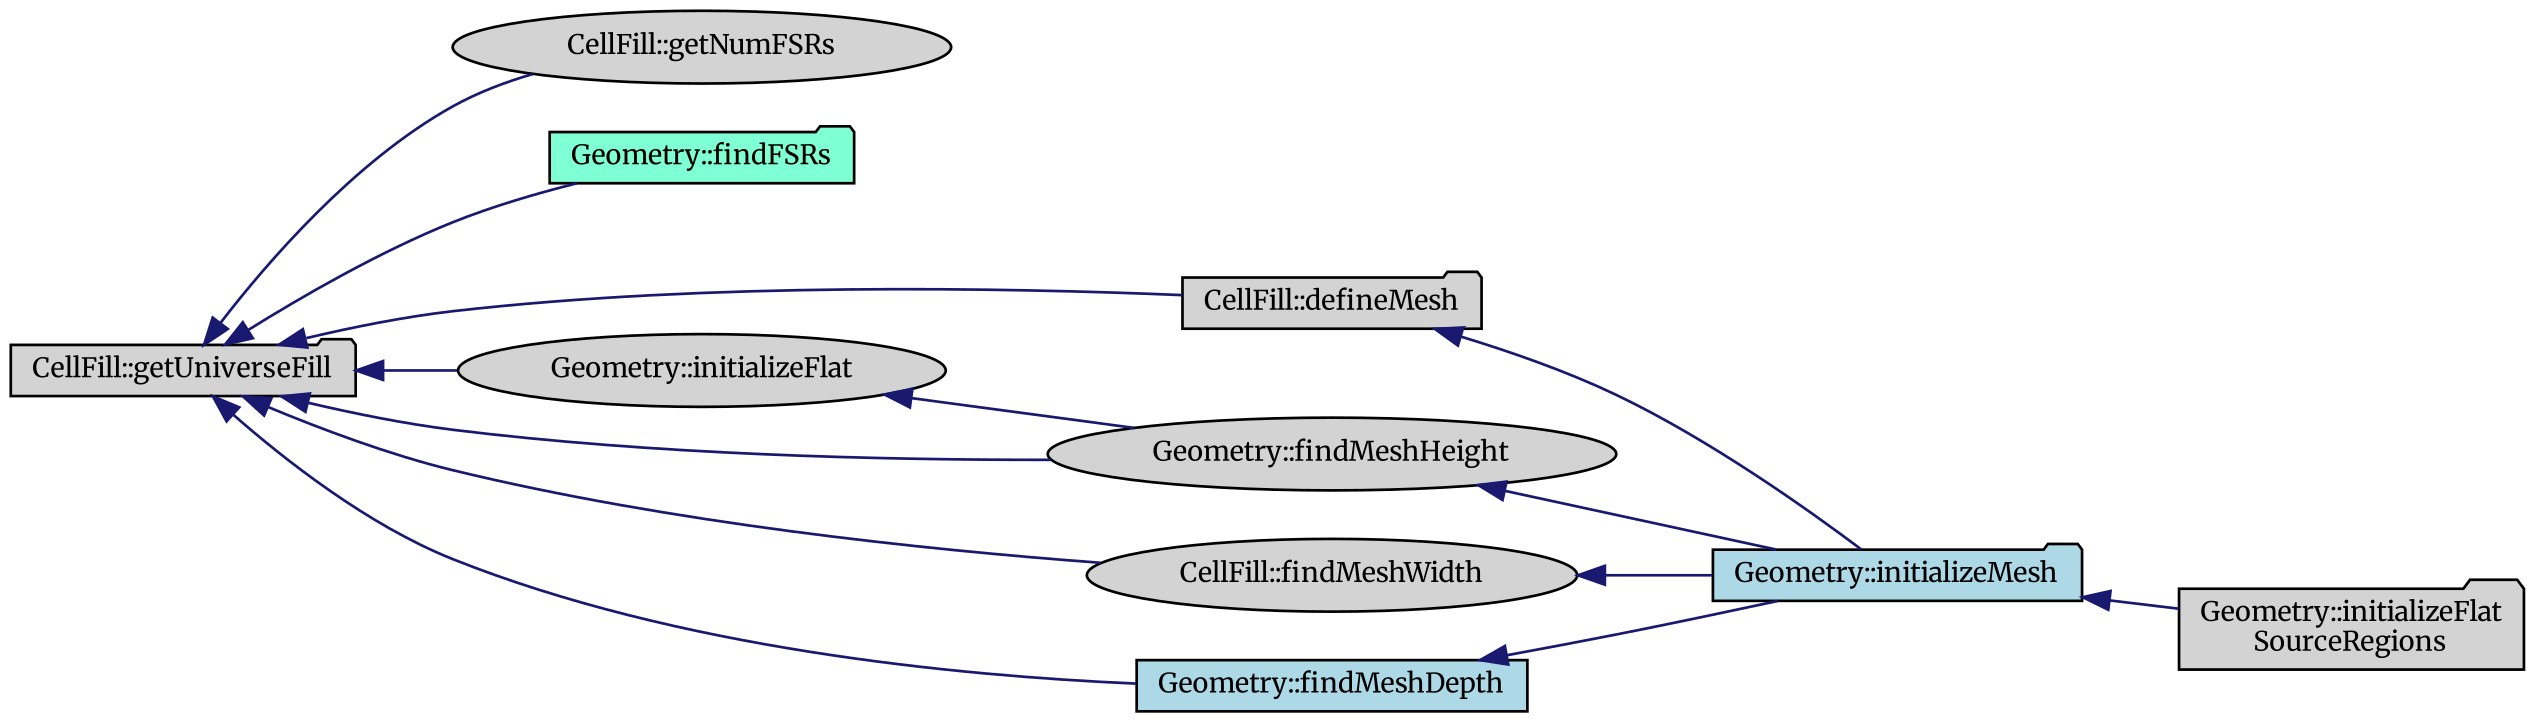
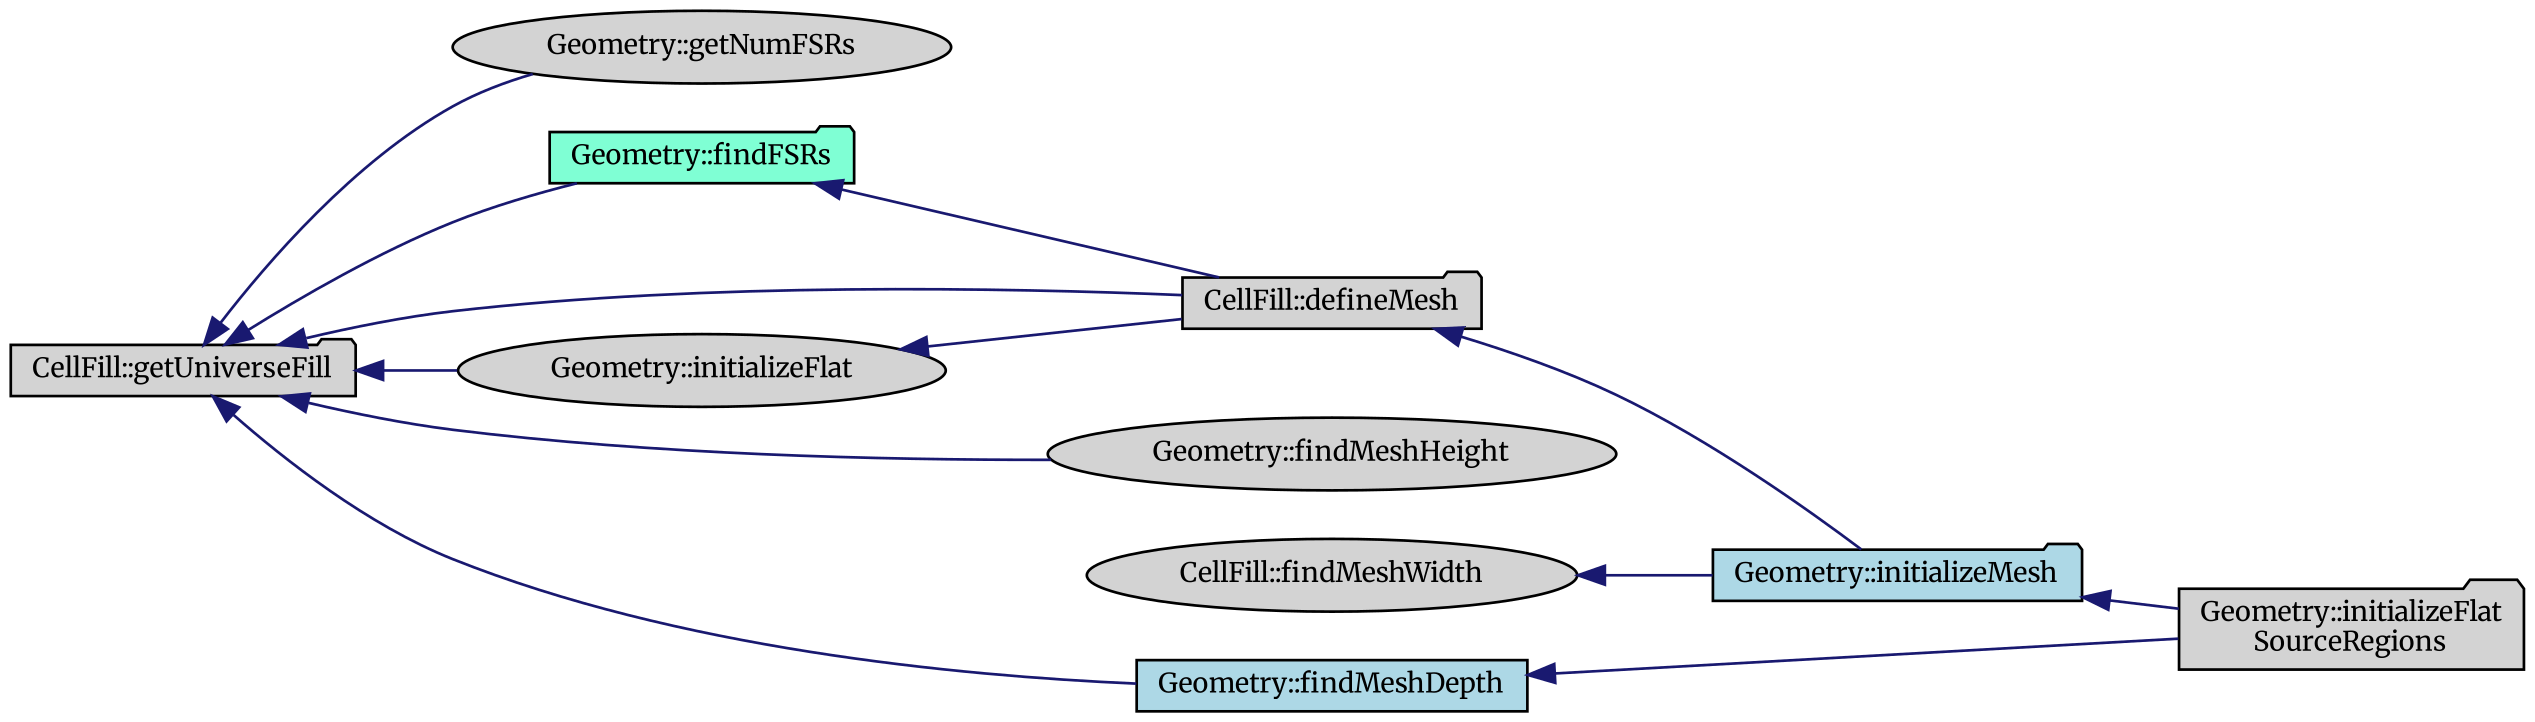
node "CellFill::getNumFSRs": label "CellFill::getNumFSRs" -> "Geometry::getNumFSRs"
edge "CellFill::defineMesh" -> "Geometry::findFSRs": added
edge "Geometry::findMeshHeight" -> "Geometry::initializeFlat": now "CellFill::defineMesh" -> "Geometry::initializeFlat"
edge "CellFill::findMeshWidth" -> "CellFill::getUniverseFill": removed
edge "Geometry::initializeMesh" -> "Geometry::findMeshHeight": removed
edge "Geometry::initializeMesh" -> "Geometry::findMeshDepth": now "Geometry::initializeFlat SourceRegions" -> "Geometry::findMeshDepth"
